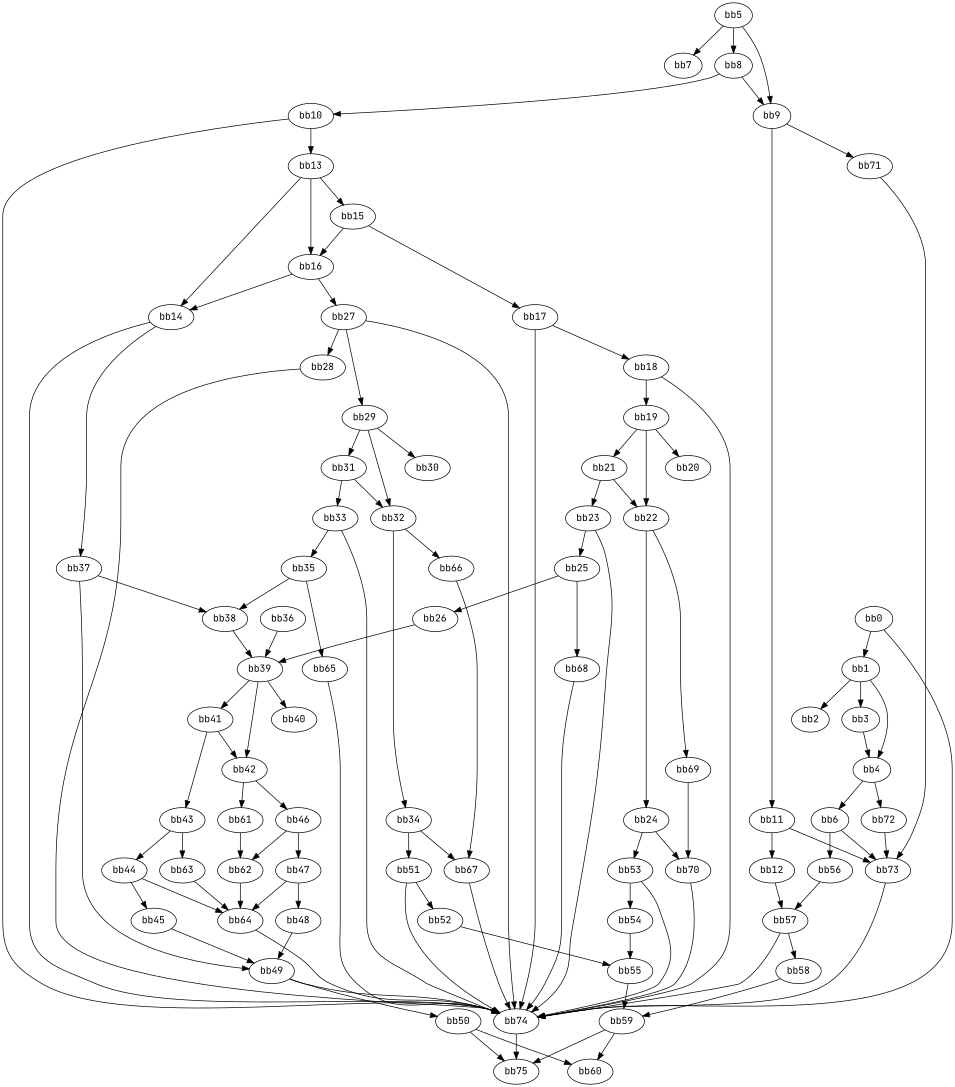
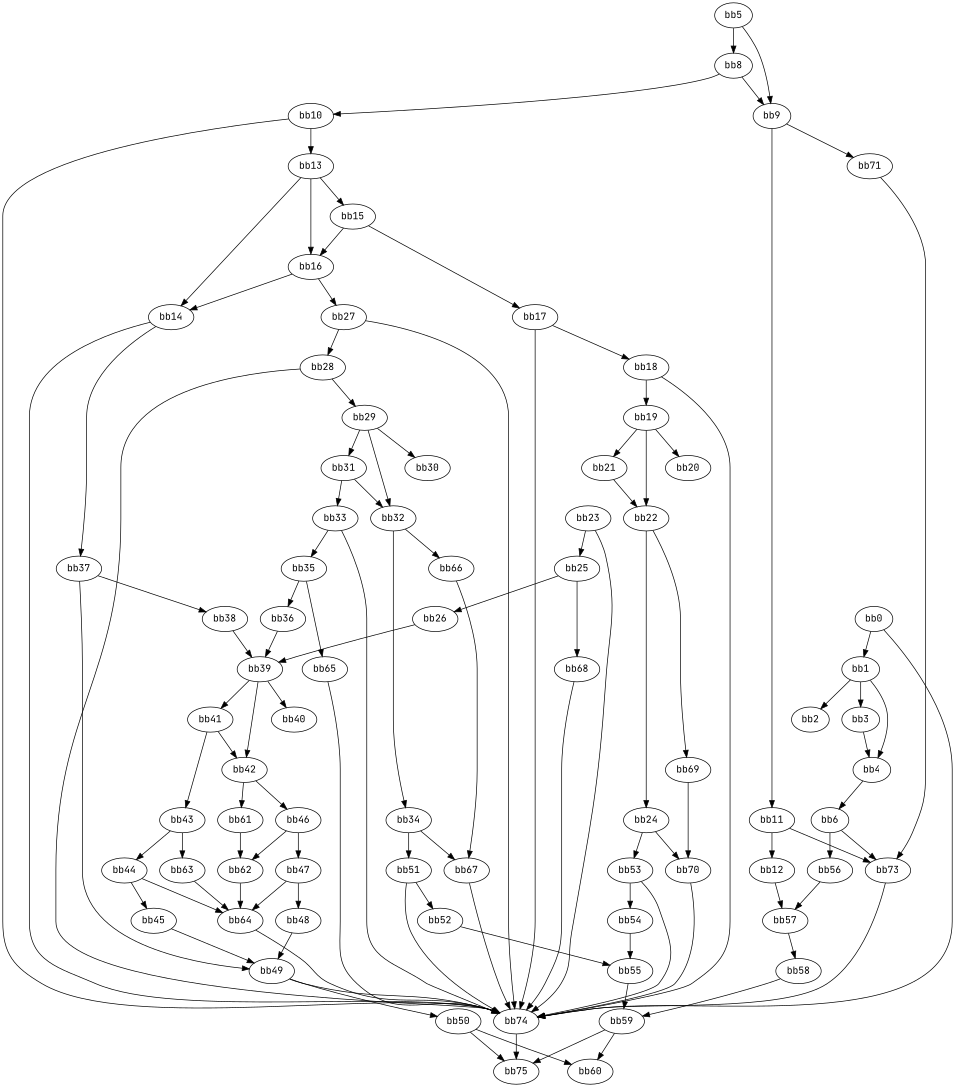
node "bb7": removed
edge "bb27" -> "bb29": now "bb28" -> "bb29"
edge "bb21" -> "bb23": removed
edge "bb35" -> "bb38": now "bb35" -> "bb36"
node "bb72": removed
edge "bb57" -> "bb74": removed
